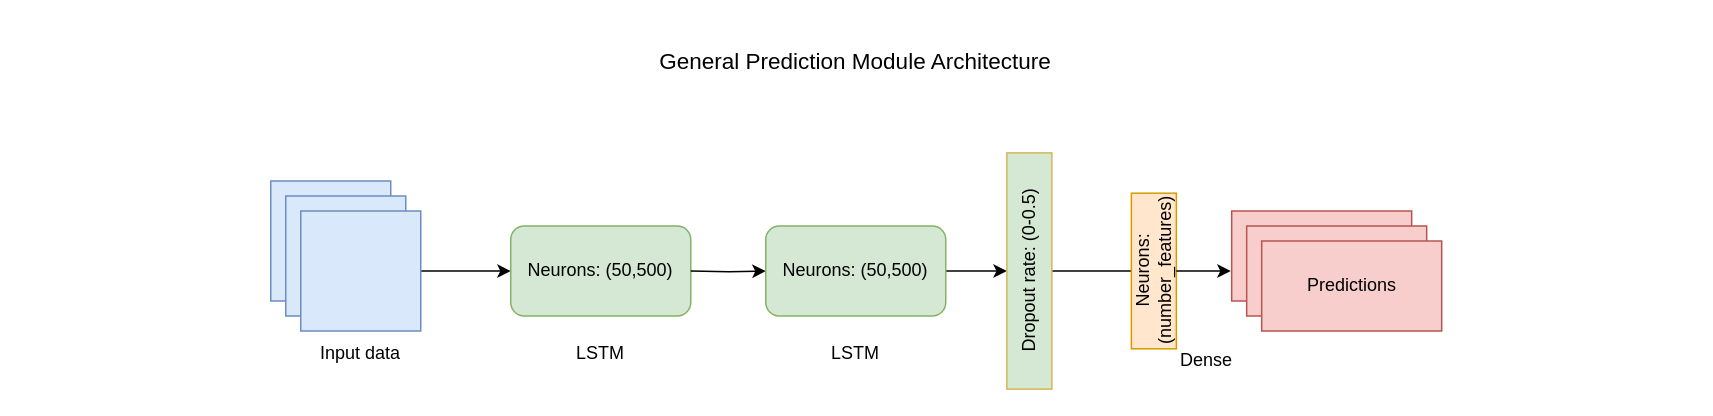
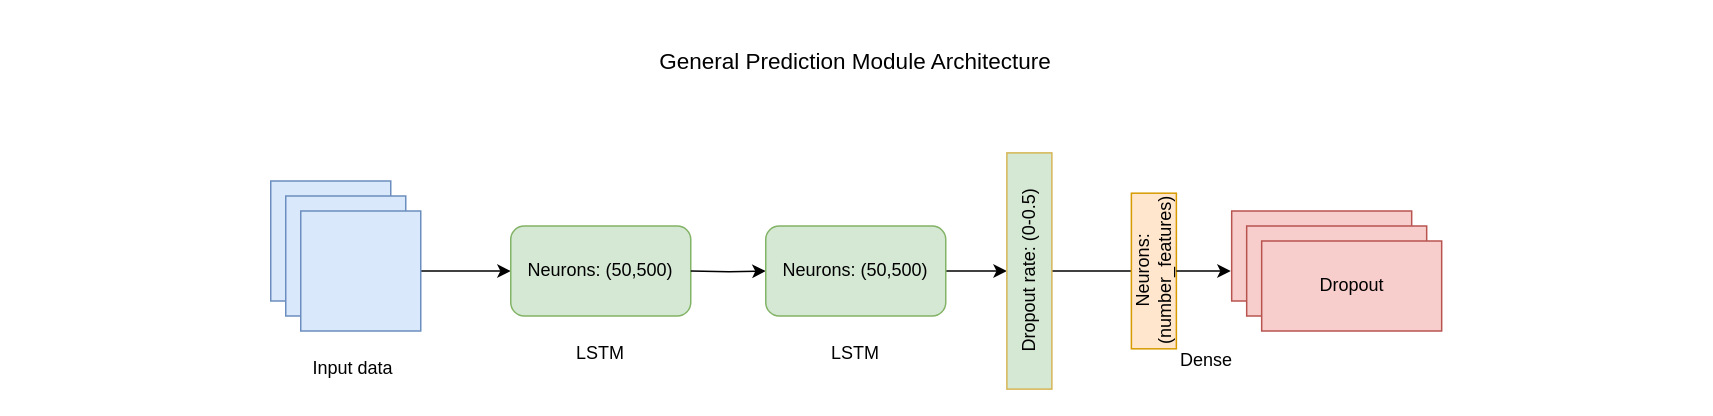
node "Predictions": label "Predictions" -> "Dropout"
node "Input data": moved (361, 353) -> (353, 368)
